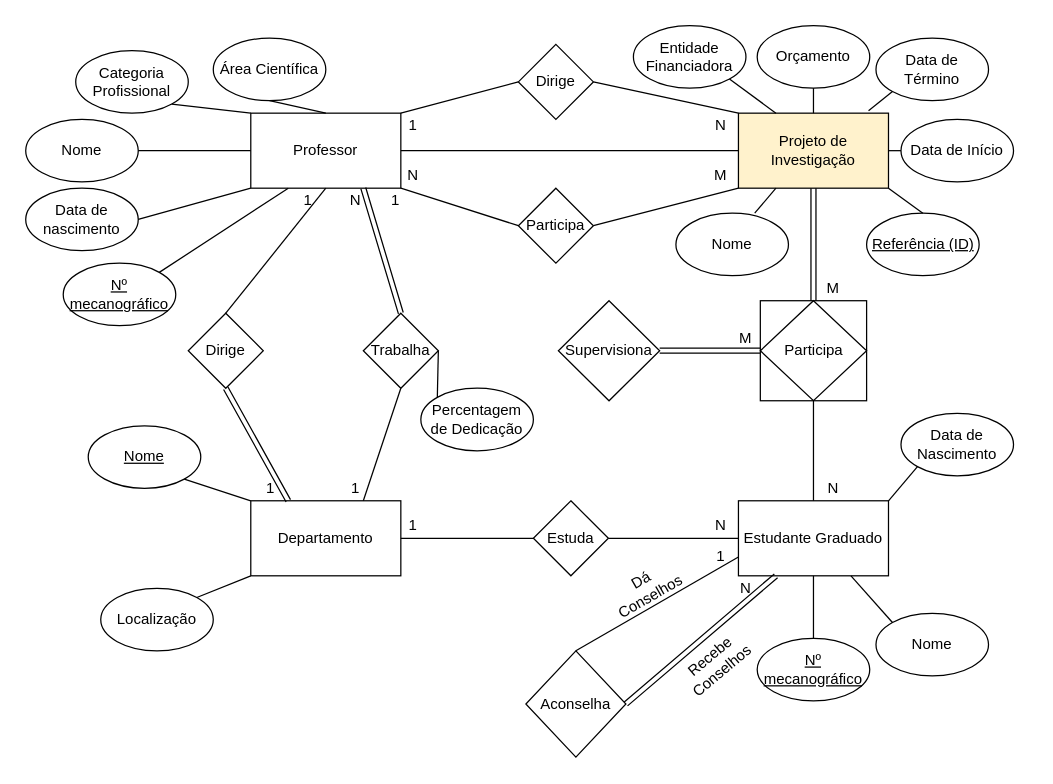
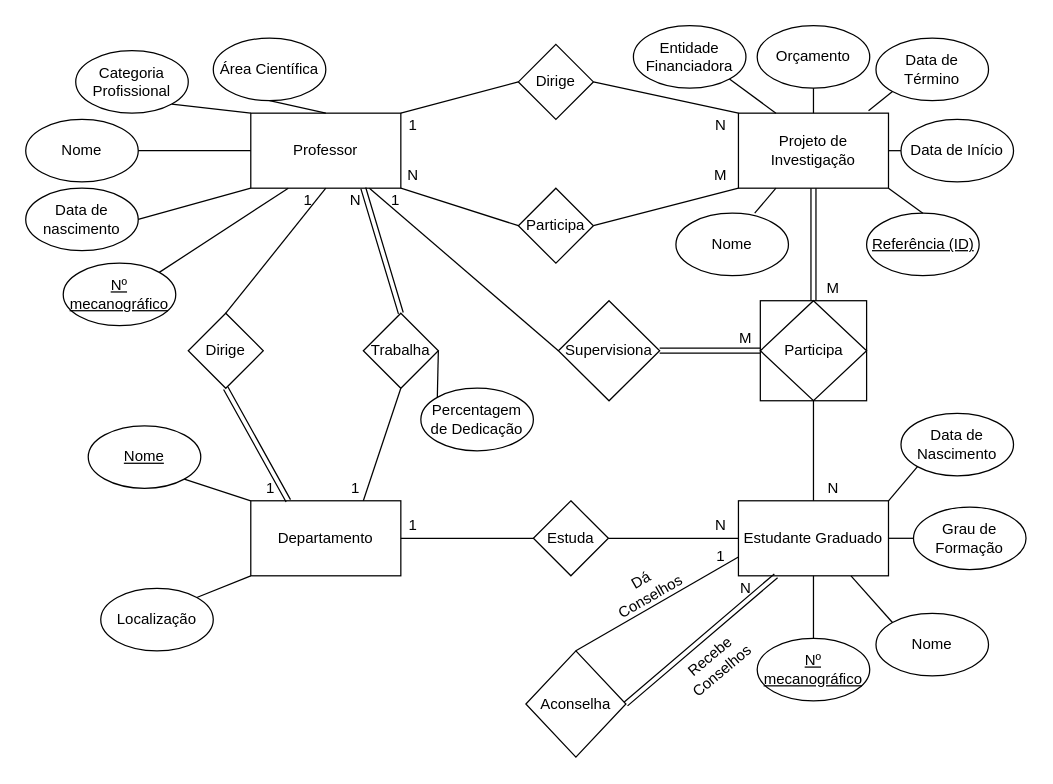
edge "Professor" -- "Projeto de Investigação": now "Professor" -- "Supervisiona"
node "Projeto de Investigação": fillcolor #fff2cc -> #ffffff
edge "Estudante Graduado" -- "Grau de Formação": added
node "Grau de Formação": added
